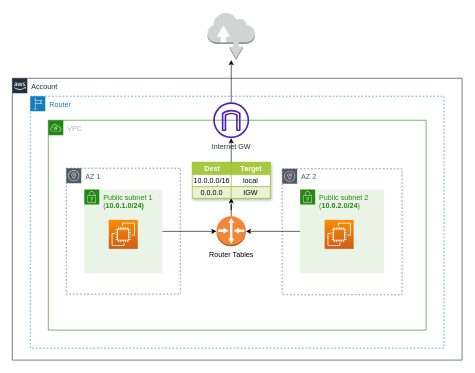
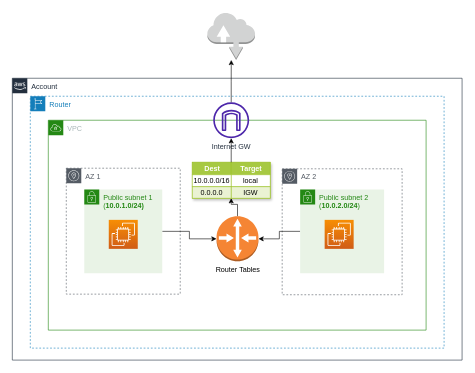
node "Router Tables": size 29x30 -> 42x45
